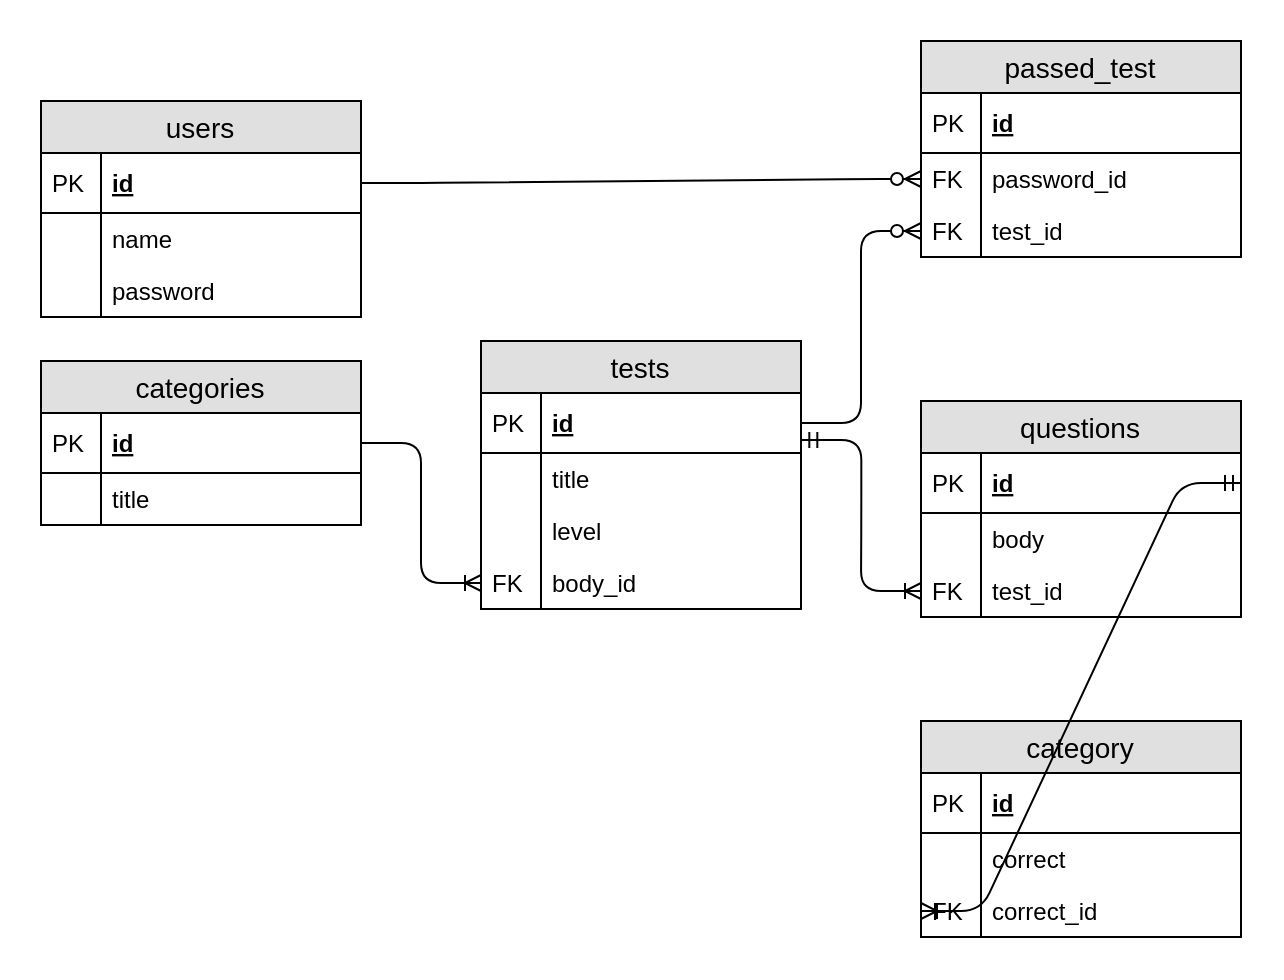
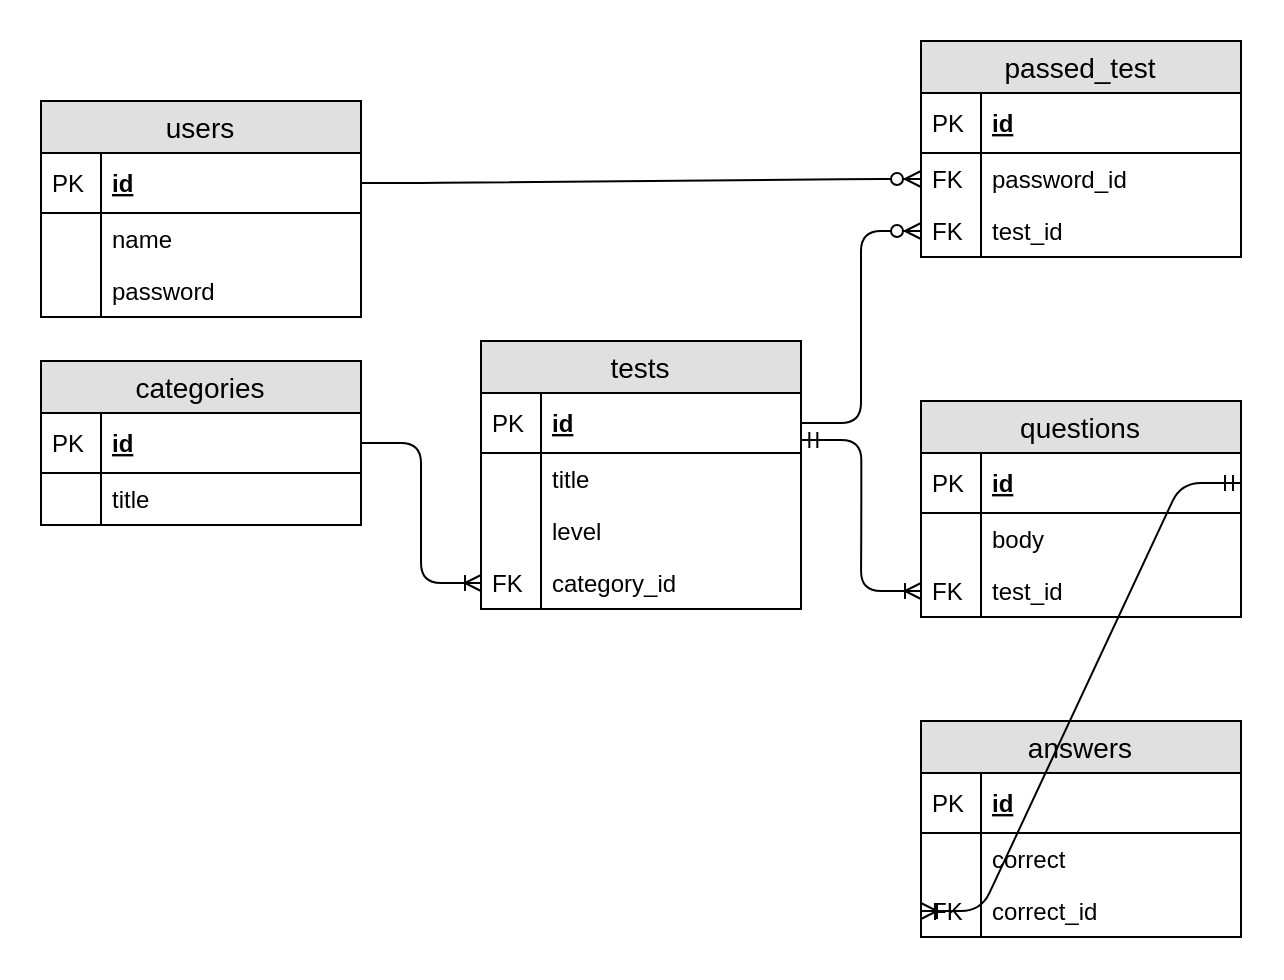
node "body_id": label "body_id" -> "category_id"
node "category": label "category" -> "answers"
